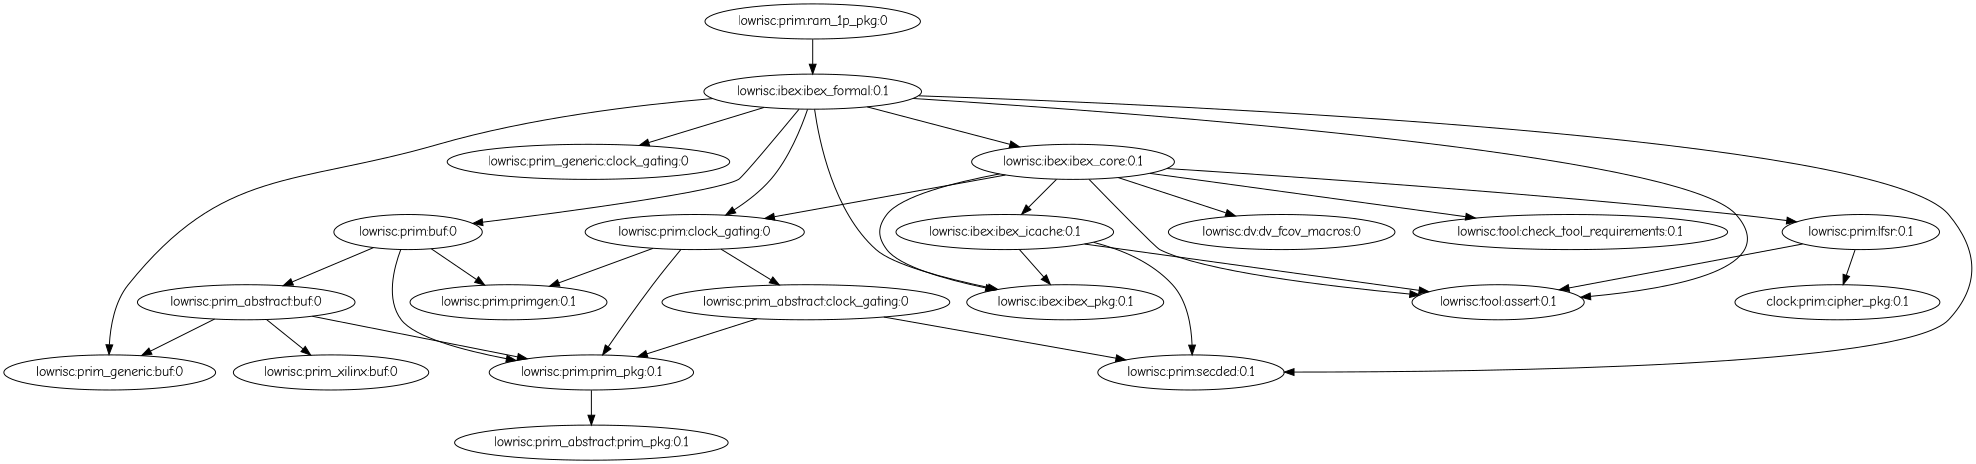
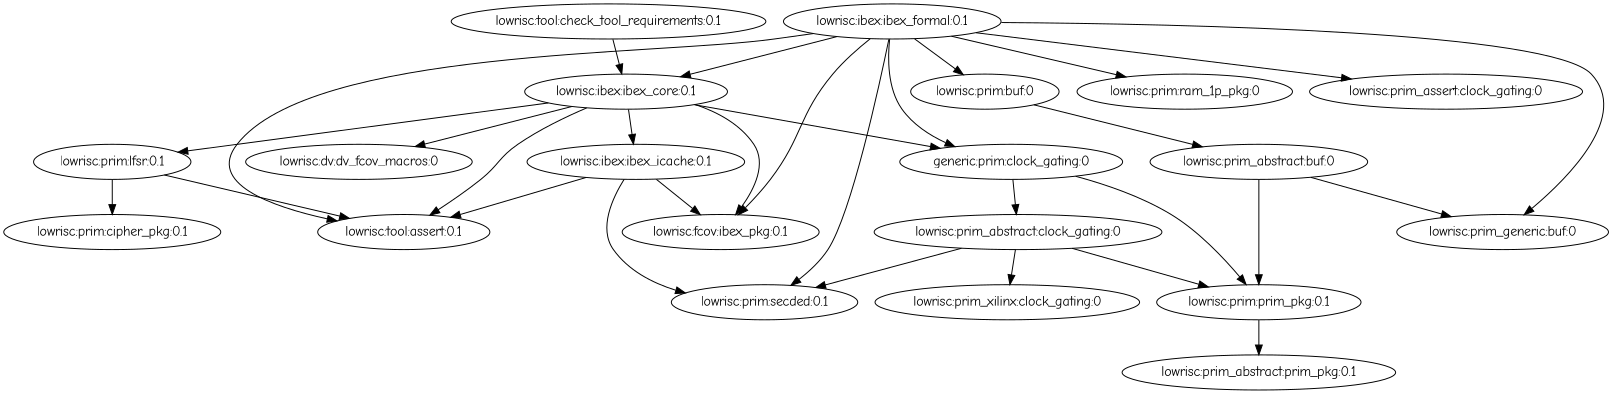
edge "lowrisc:prim:ram_1p_pkg:0" -> "lowrisc:ibex:ibex_formal:0.1": reversed
node "lowrisc:prim_generic:clock_gating:0": label "lowrisc:prim_generic:clock_gating:0" -> "lowrisc:prim_assert:clock_gating:0"
edge "lowrisc:ibex:ibex_core:0.1" -> "lowrisc:tool:check_tool_requirements:0.1": reversed
node "lowrisc:prim:clock_gating:0": label "lowrisc:prim:clock_gating:0" -> "generic:prim:clock_gating:0"
node "lowrisc:prim:primgen:0.1": removed
node "lowrisc:prim_xilinx:clock_gating:0": added
node "lowrisc:ibex:ibex_pkg:0.1": label "lowrisc:ibex:ibex_pkg:0.1" -> "lowrisc:fcov:ibex_pkg:0.1"
node "clock:prim:cipher_pkg:0.1": label "clock:prim:cipher_pkg:0.1" -> "lowrisc:prim:cipher_pkg:0.1"
edge "lowrisc:prim:buf:0" -> "lowrisc:prim:prim_pkg:0.1": removed
node "lowrisc:prim_xilinx:buf:0": removed
